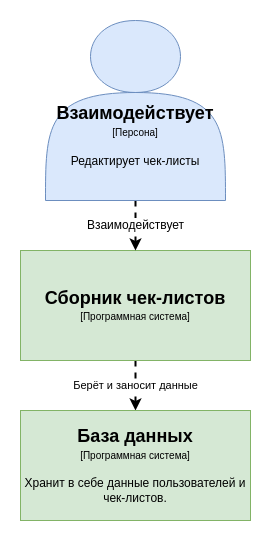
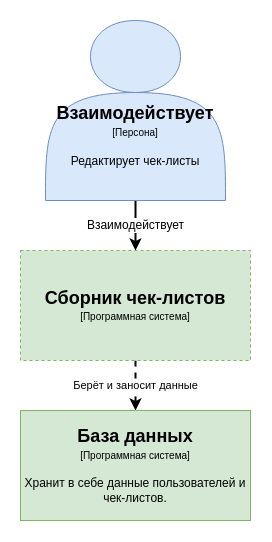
edge "Взаимодействует [Персона] Редактирует чек-листы" -> "Сборник чек-листов [Программная система]": style dashed -> solid
node "Сборник чек-листов [Программная система]": style solid -> dashed
